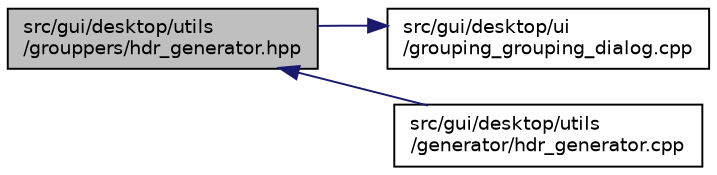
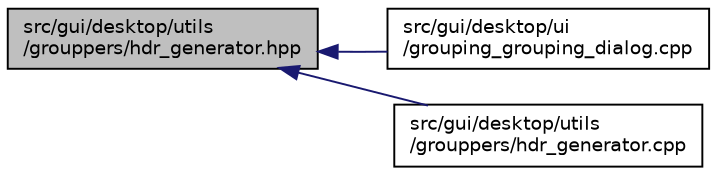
edge "src/gui/desktop/utils /grouppers/hdr_generator.hpp" -> "src/gui/desktop/ui /grouping_grouping_dialog.cpp": reversed
node "src/gui/desktop/utils /generator/hdr_generator.cpp": label "src/gui/desktop/utils /generator/hdr_generator.cpp" -> "src/gui/desktop/utils /grouppers/hdr_generator.cpp"
